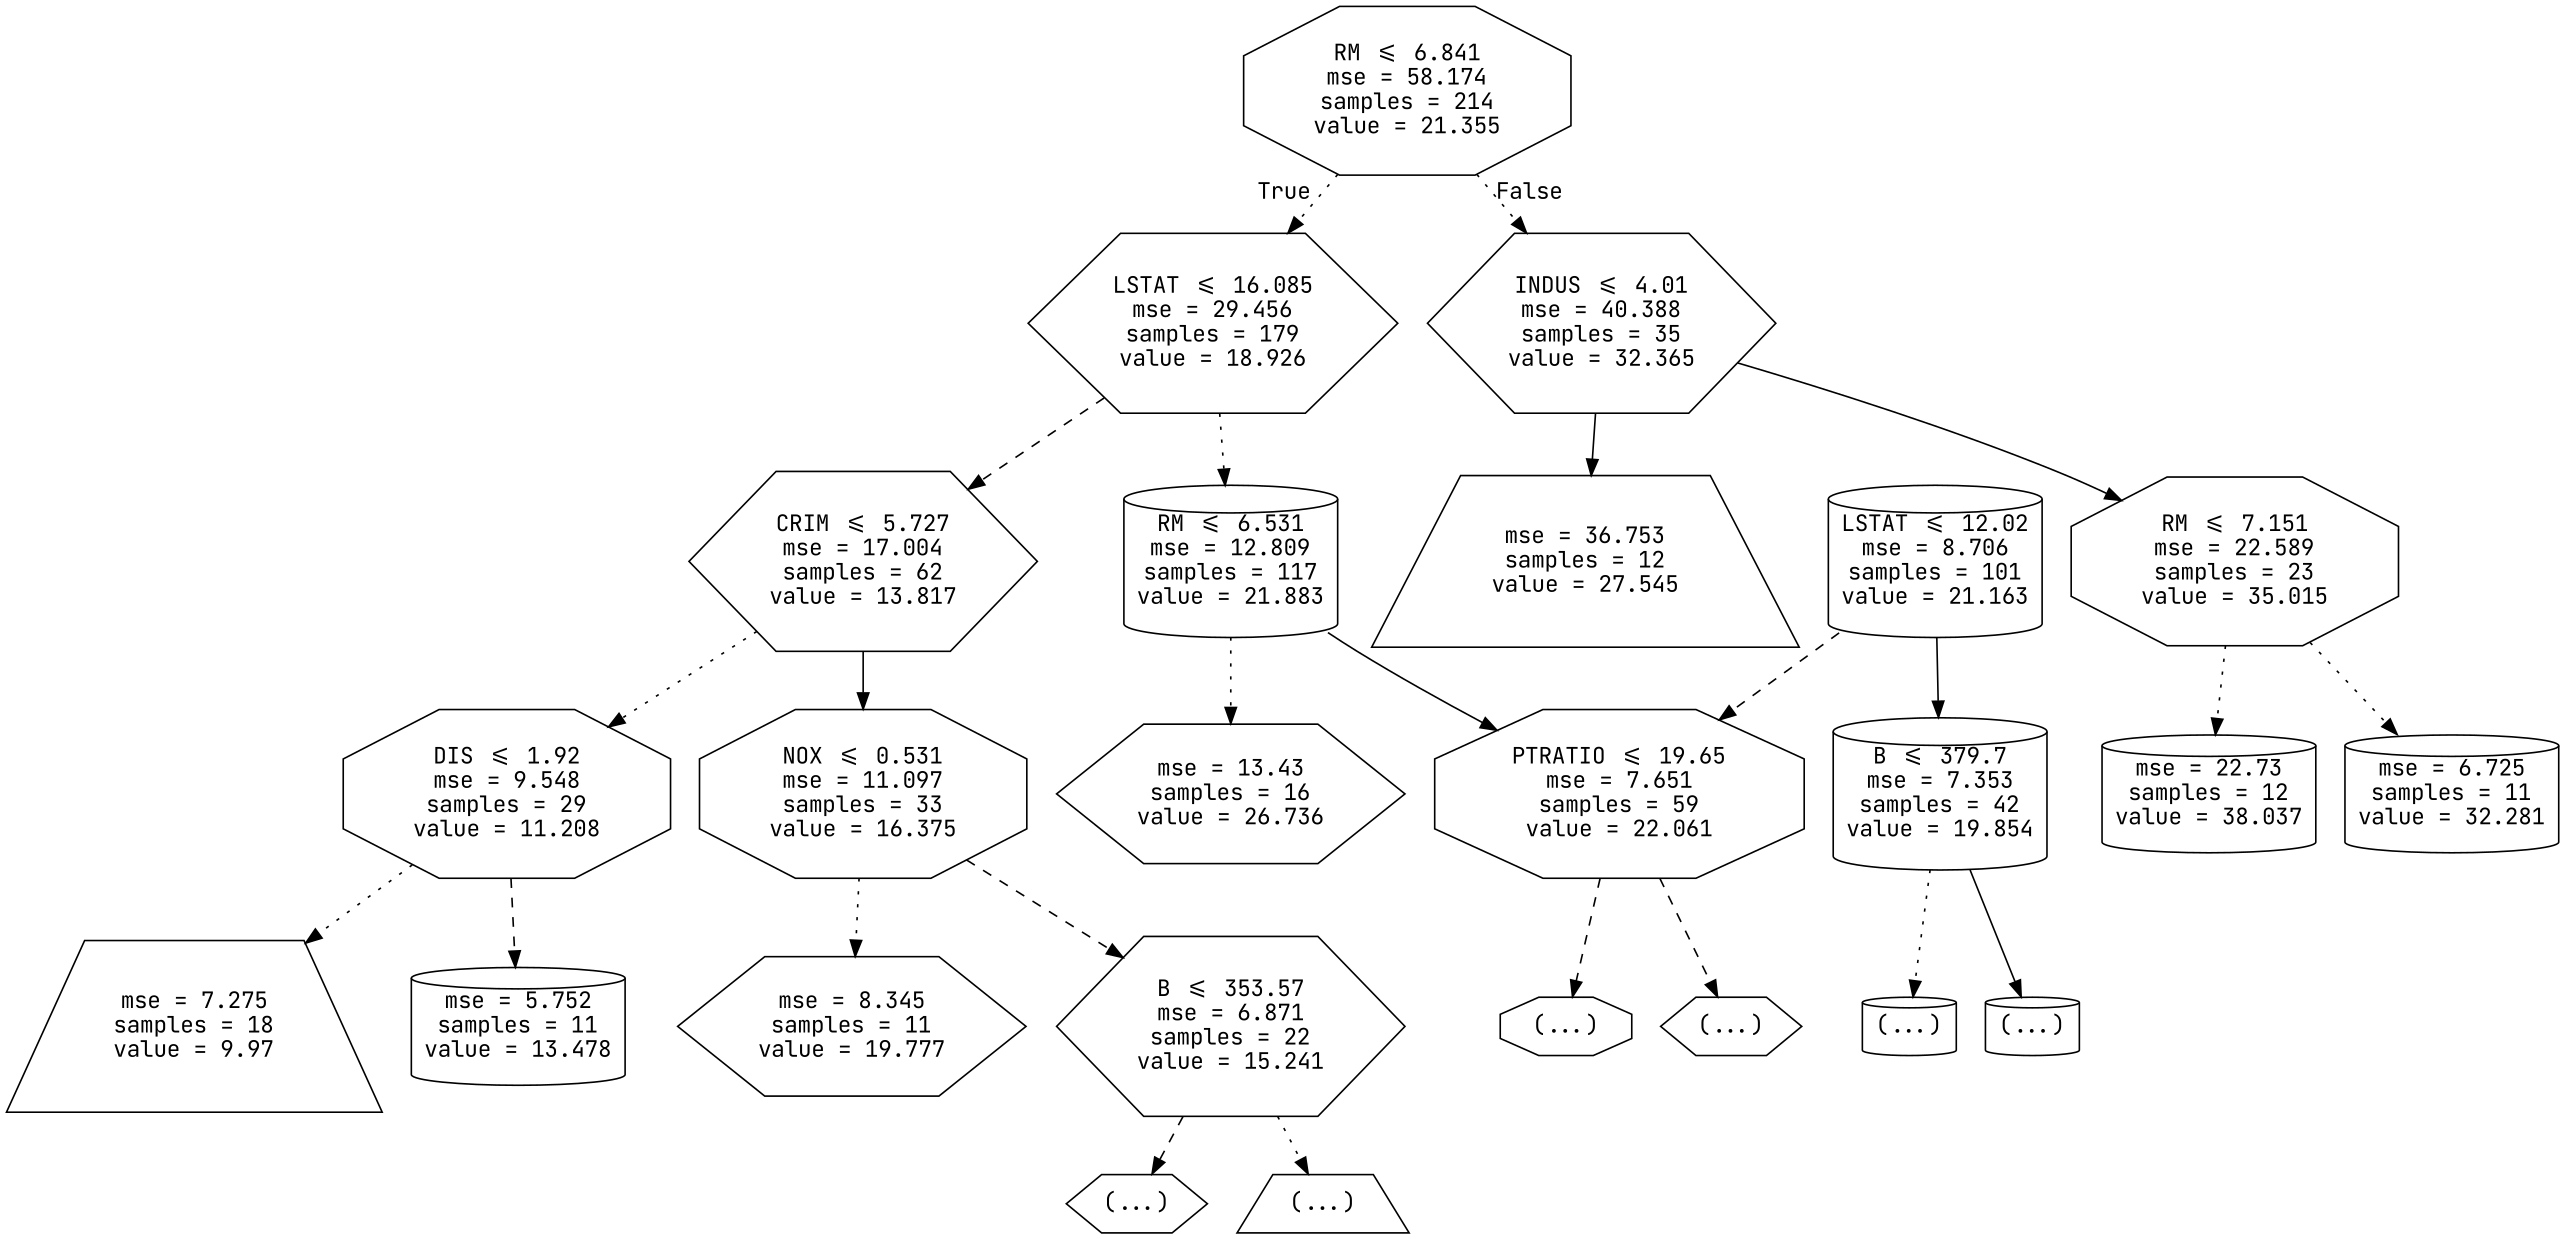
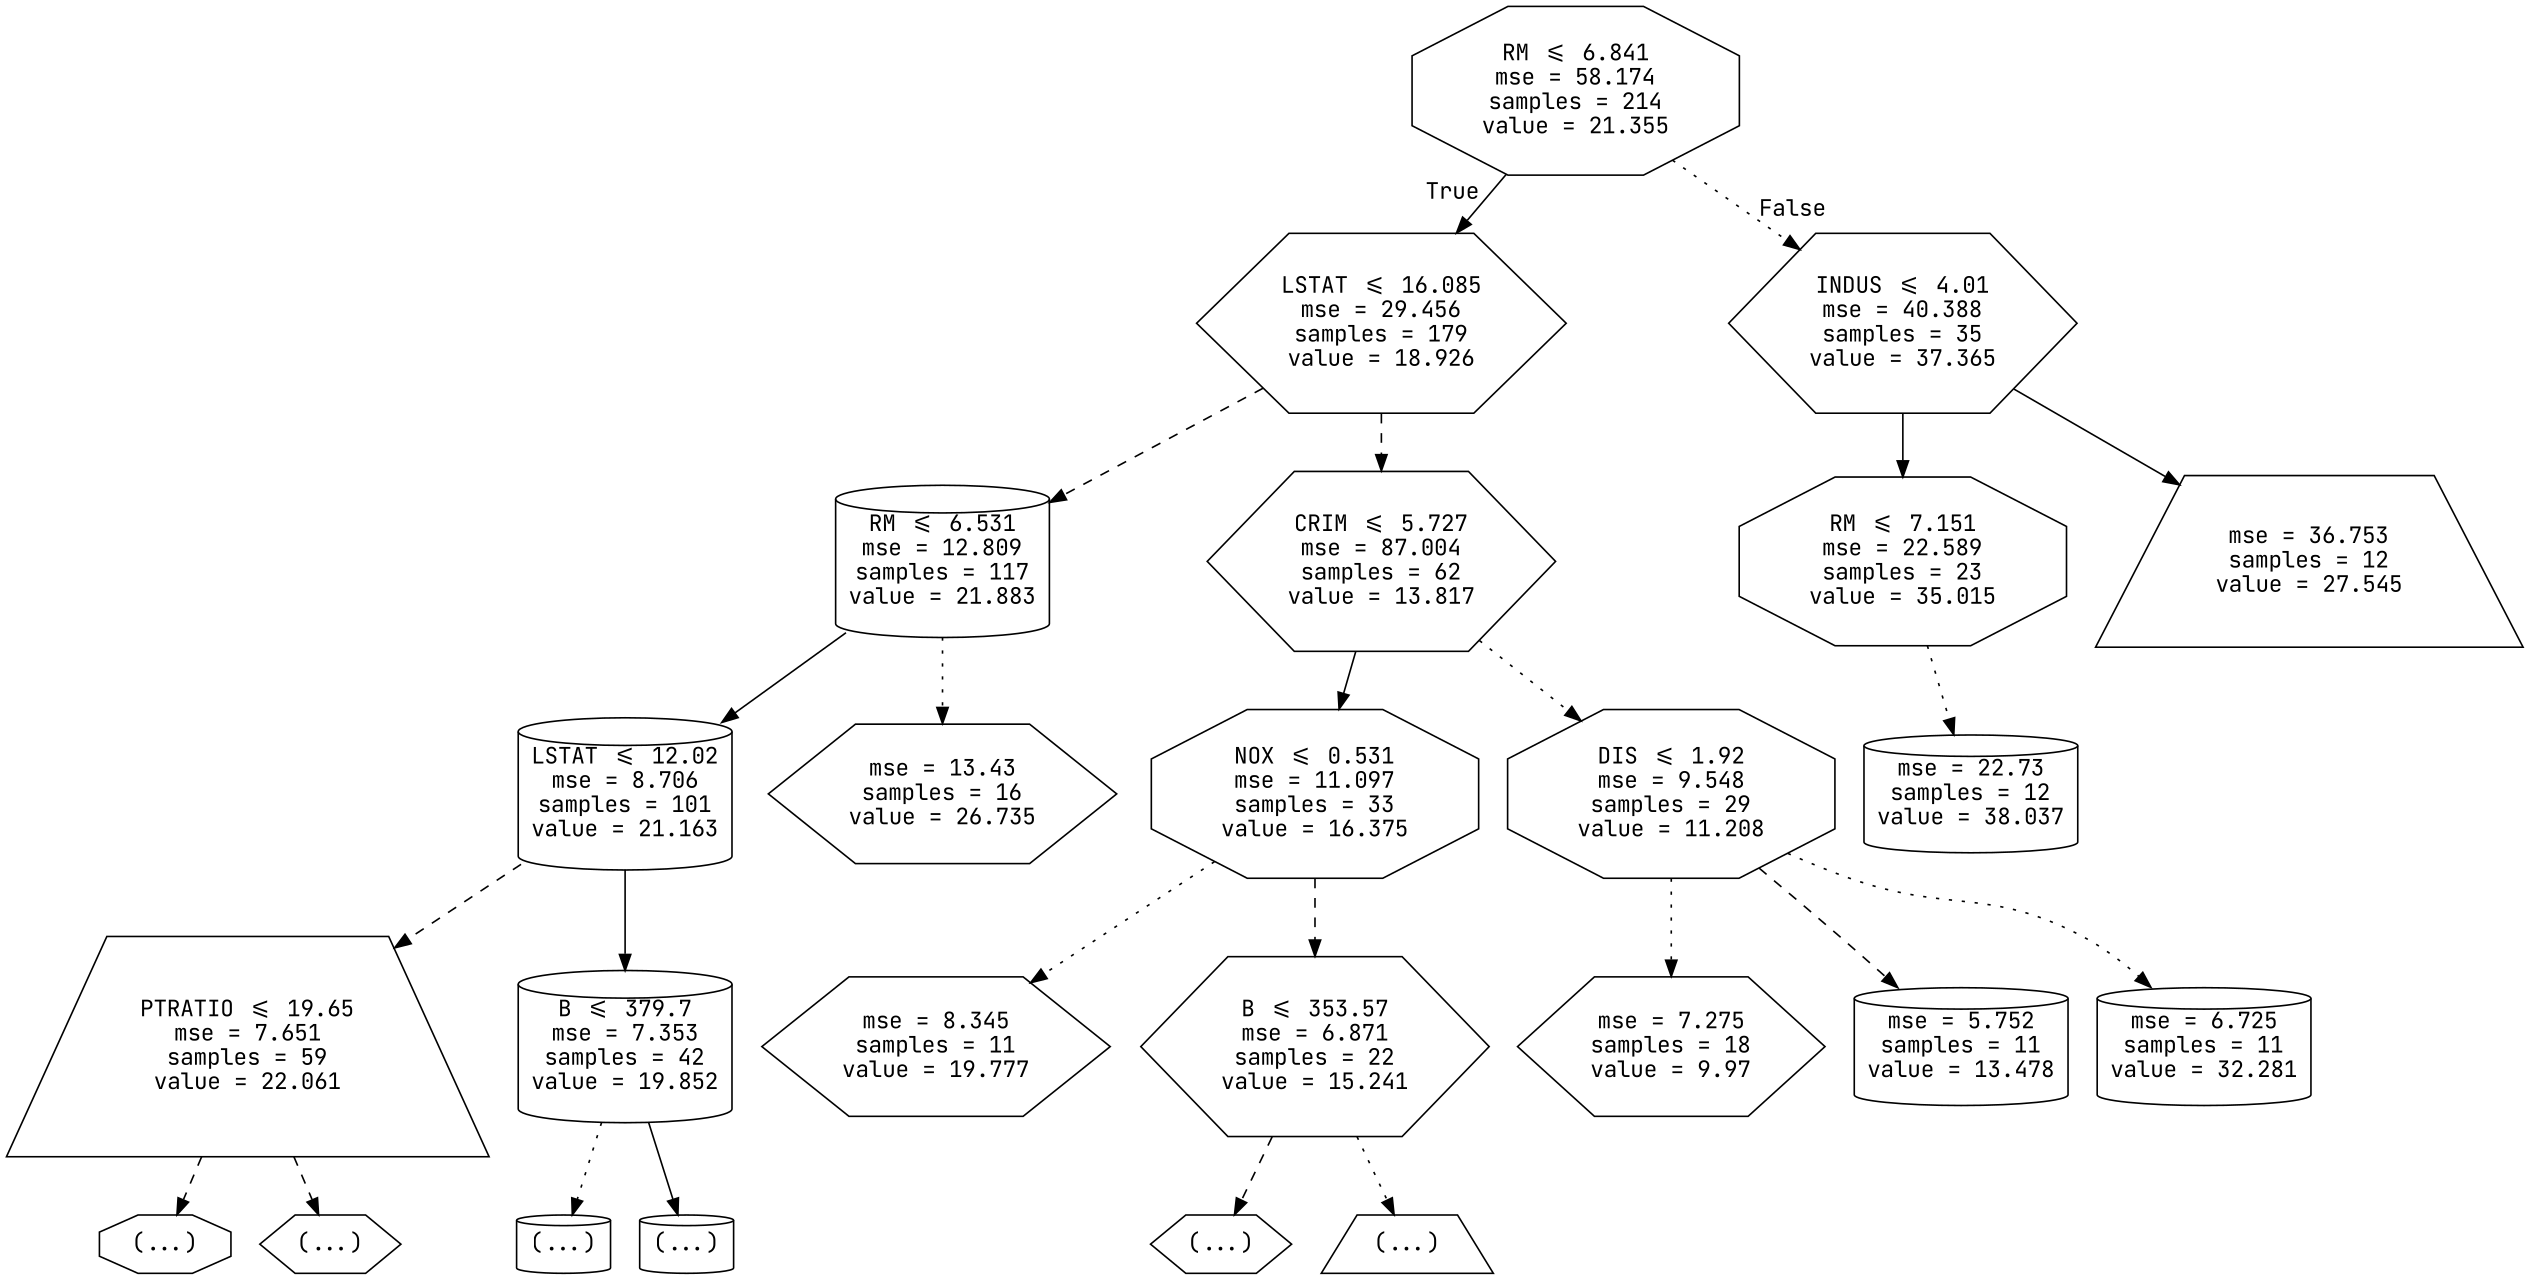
edge "RM <= 6.841 mse = 58.174 samples = 214 value = 21.355" -> "LSTAT <= 16.085 mse = 29.456 samples = 179 value = 18.926": style dotted -> solid
node "INDUS <= 4.01 mse = 40.388 samples = 35 value = 32.365": label "INDUS <= 4.01 mse = 40.388 samples = 35 value = 32.365" -> "INDUS <= 4.01 mse = 40.388 samples = 35 value = 37.365"
edge "LSTAT <= 16.085 mse = 29.456 samples = 179 value = 18.926" -> "RM <= 6.531 mse = 12.809 samples = 117 value = 21.883": style dotted -> dashed
node "CRIM <= 5.727 mse = 17.004 samples = 62 value = 13.817": label "CRIM <= 5.727 mse = 17.004 samples = 62 value = 13.817" -> "CRIM <= 5.727 mse = 87.004 samples = 62 value = 13.817"
edge "RM <= 6.531 mse = 12.809 samples = 117 value = 21.883" -> "PTRATIO <= 19.65 mse = 7.651 samples = 59 value = 22.061": now "RM <= 6.531 mse = 12.809 samples = 117 value = 21.883" -> "LSTAT <= 12.02 mse = 8.706 samples = 101 value = 21.163"
edge "RM <= 7.151 mse = 22.589 samples = 23 value = 35.015" -> "mse = 6.725 samples = 11 value = 32.281": now "DIS <= 1.92 mse = 9.548 samples = 29 value = 11.208" -> "mse = 6.725 samples = 11 value = 32.281"
node "mse = 13.43 samples = 16 value = 26.736": label "mse = 13.43 samples = 16 value = 26.736" -> "mse = 13.43 samples = 16 value = 26.735"
node "PTRATIO <= 19.65 mse = 7.651 samples = 59 value = 22.061": shape octagon -> trapezium
node "B <= 379.7 mse = 7.353 samples = 42 value = 19.854": label "B <= 379.7 mse = 7.353 samples = 42 value = 19.854" -> "B <= 379.7 mse = 7.353 samples = 42 value = 19.852"
node "mse = 7.275 samples = 18 value = 9.97": shape trapezium -> hexagon
